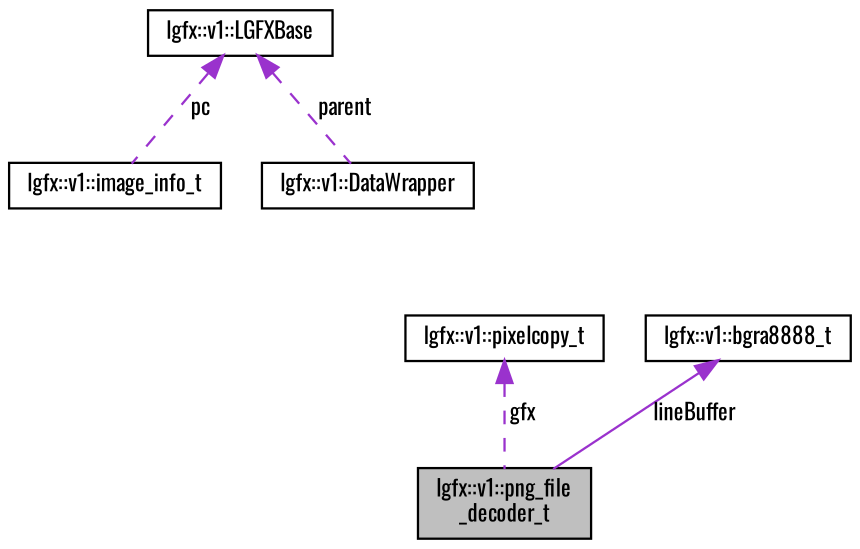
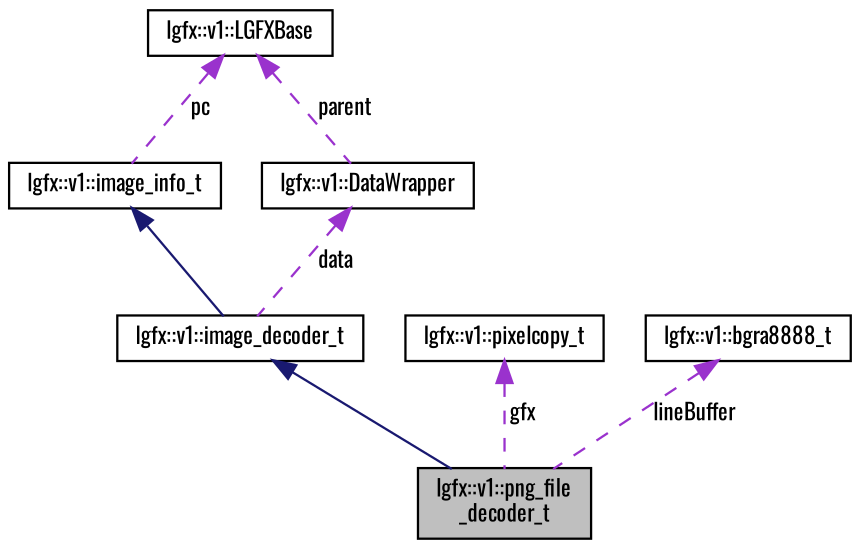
node "lgfx::v1::image_decoder_t": added
edge "lgfx::v1::png_file _decoder_t" -> "lgfx::v1::bgra8888_t": style solid -> dashed
